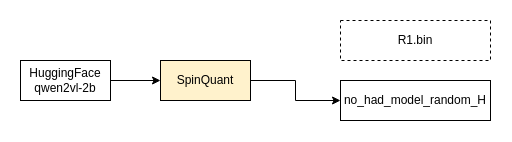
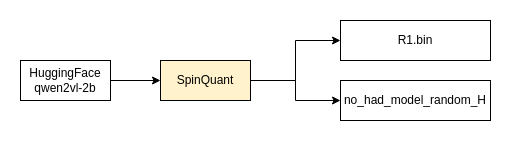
edge "SpinQuant" -> "R1.bin": added
node "R1.bin": style dashed -> solid
